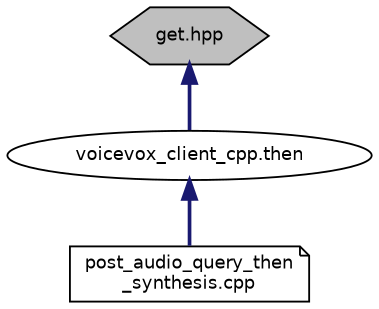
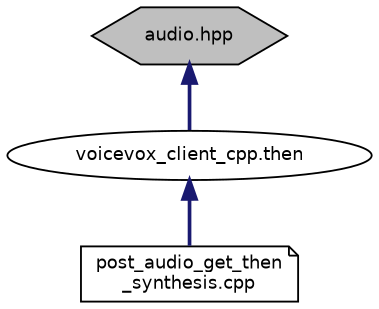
node "get.hpp": label "get.hpp" -> "audio.hpp"
node "post_audio_query_then _synthesis.cpp": label "post_audio_query_then _synthesis.cpp" -> "post_audio_get_then _synthesis.cpp"
